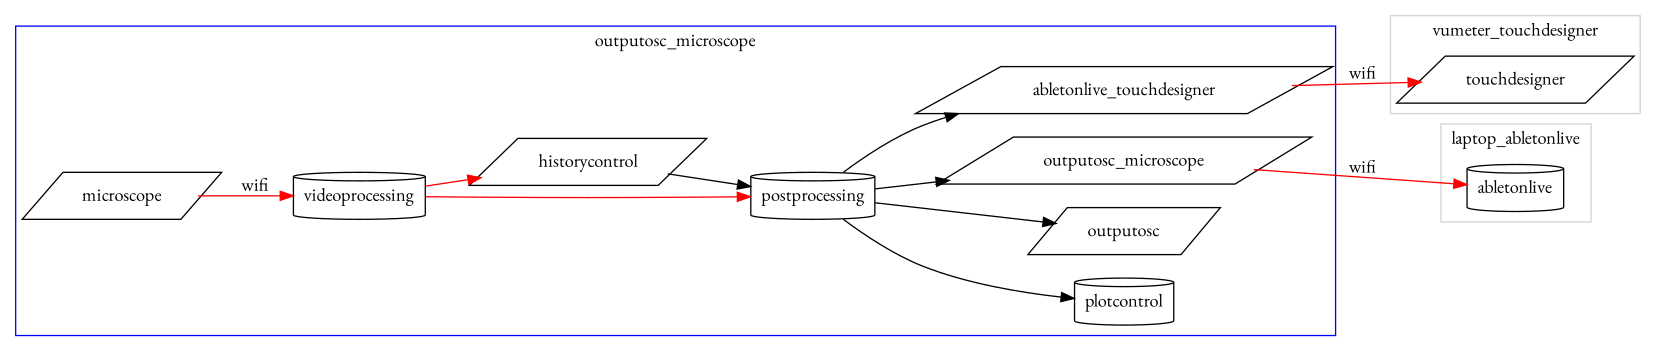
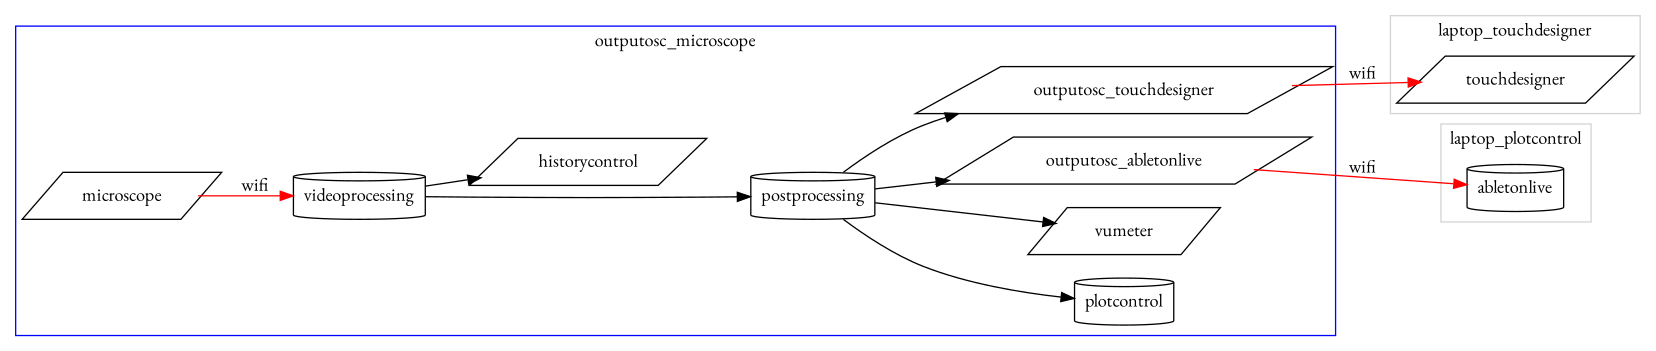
cluster "vumeter_touchdesigner": label "vumeter_touchdesigner" -> "laptop_touchdesigner"
node "abletonlive_touchdesigner": label "abletonlive_touchdesigner" -> "outputosc_touchdesigner"
cluster "laptop_abletonlive": label "laptop_abletonlive" -> "laptop_plotcontrol"
node "outputosc_microscope": label "outputosc_microscope" -> "outputosc_abletonlive"
edge "historycontrol" -> "postprocessing": removed
edge "videoprocessing" -> "historycontrol": color red -> black
edge "videoprocessing" -> "postprocessing": color red -> black
node "outputosc": label "outputosc" -> "vumeter"
